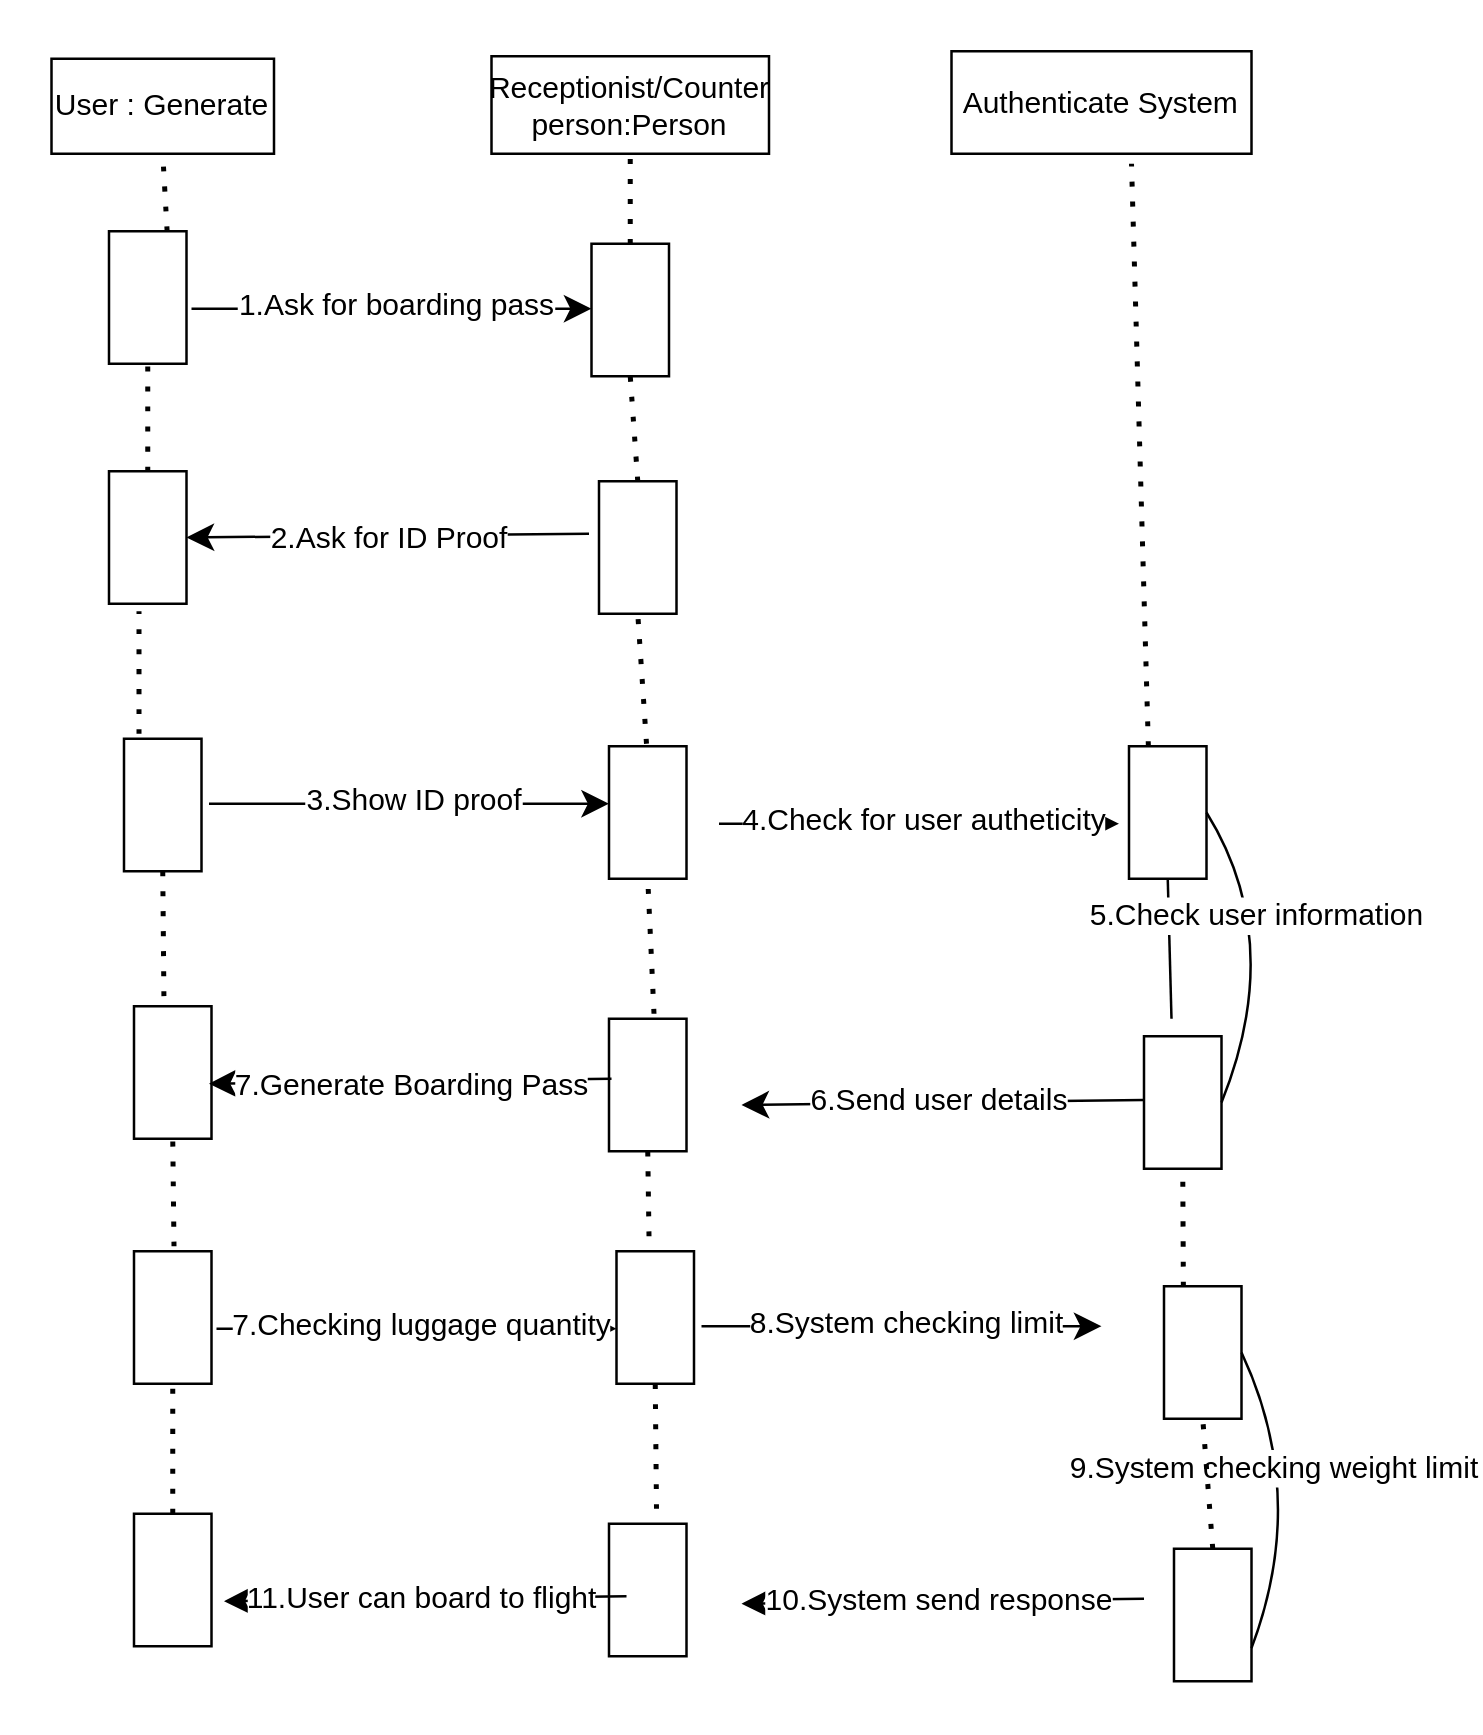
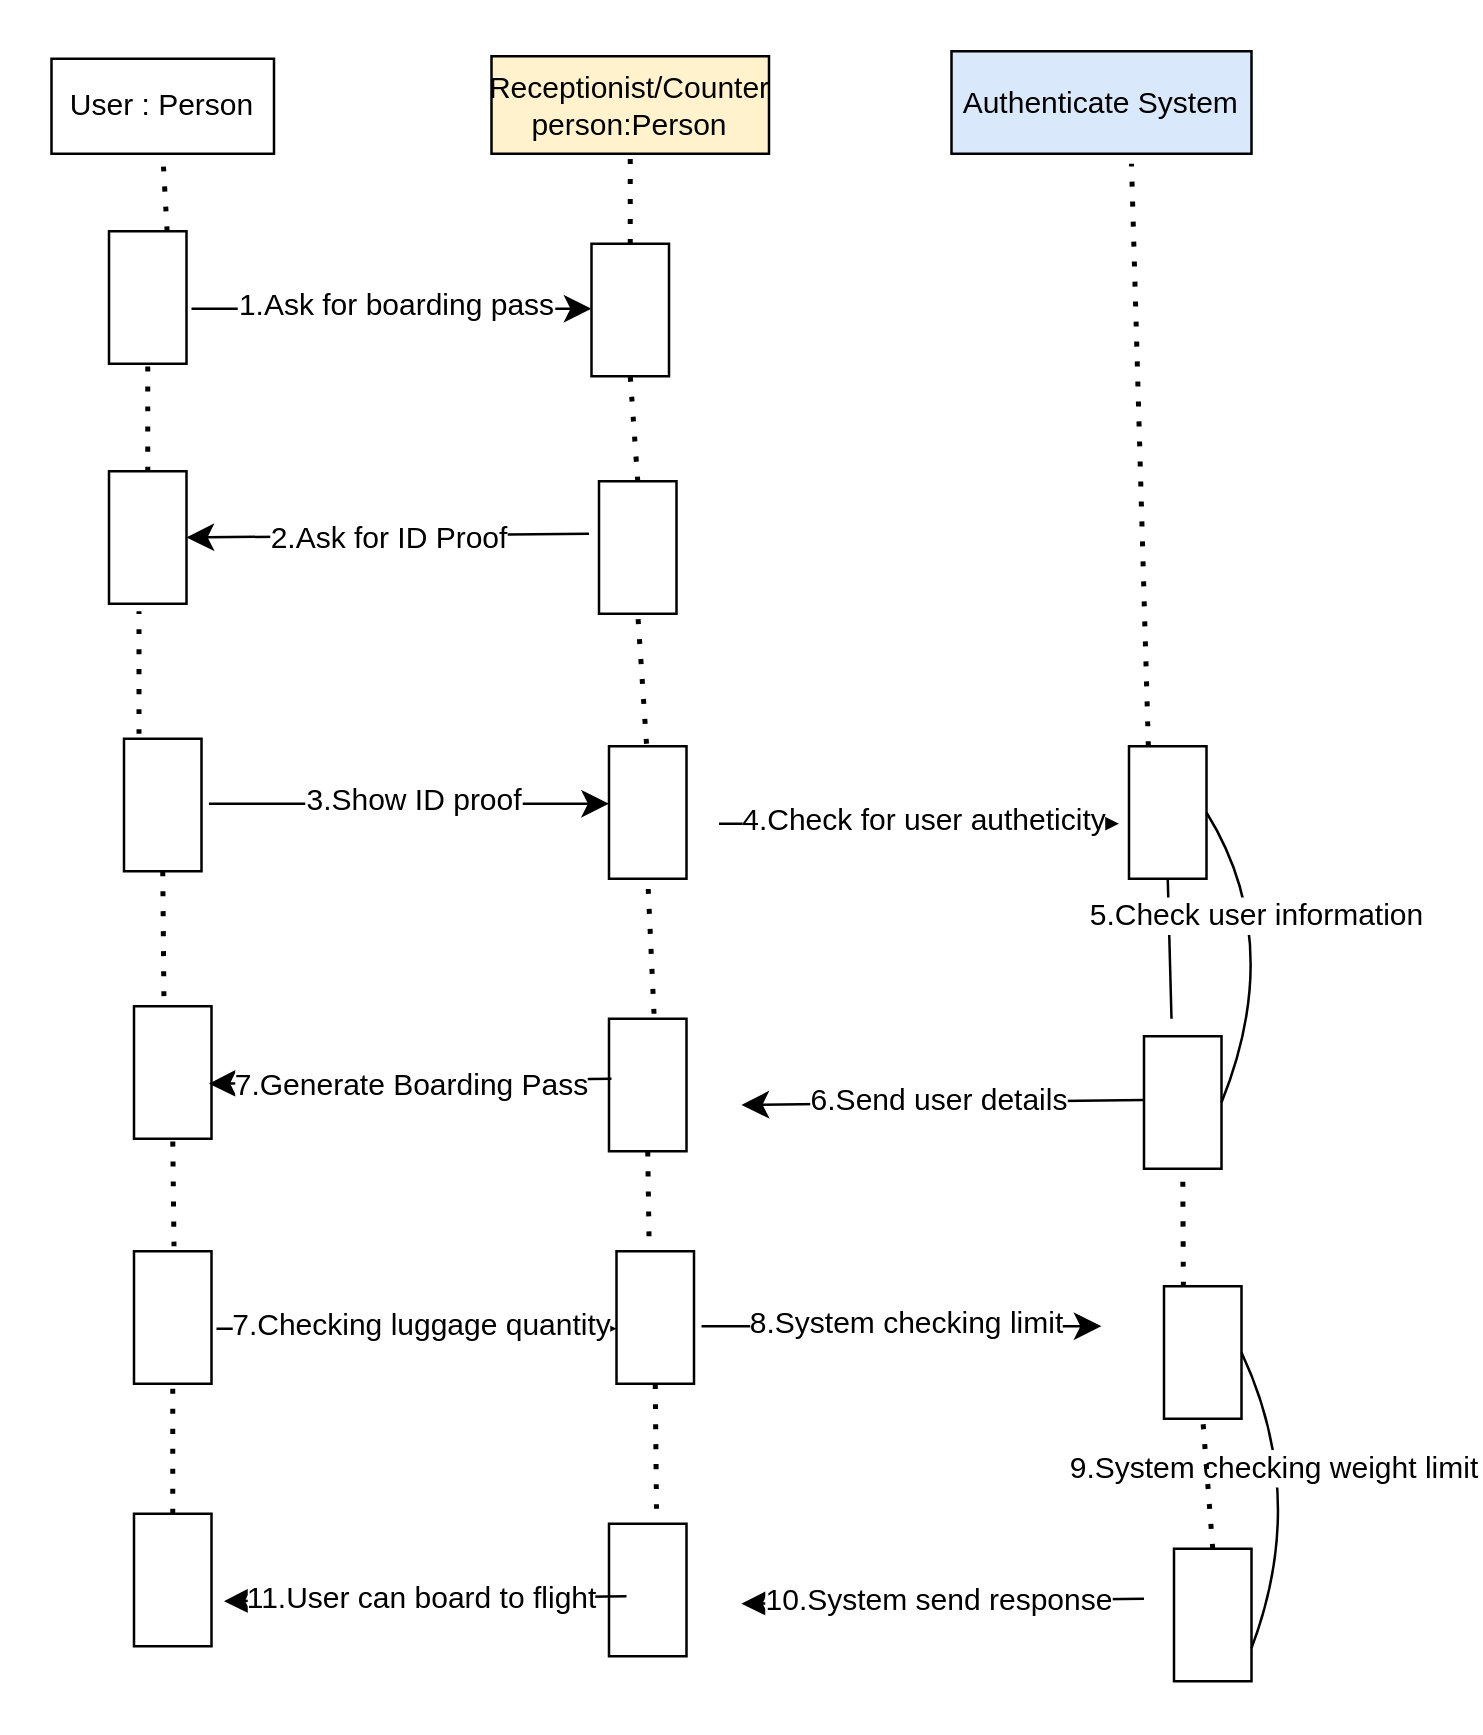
node "Authenticate System": fillcolor #ffffff -> #dae8fc
node "Receptionist/Counter person:Person": fillcolor #ffffff -> #fff2cc
node "User : Generate": label "User : Generate" -> "User : Person"
